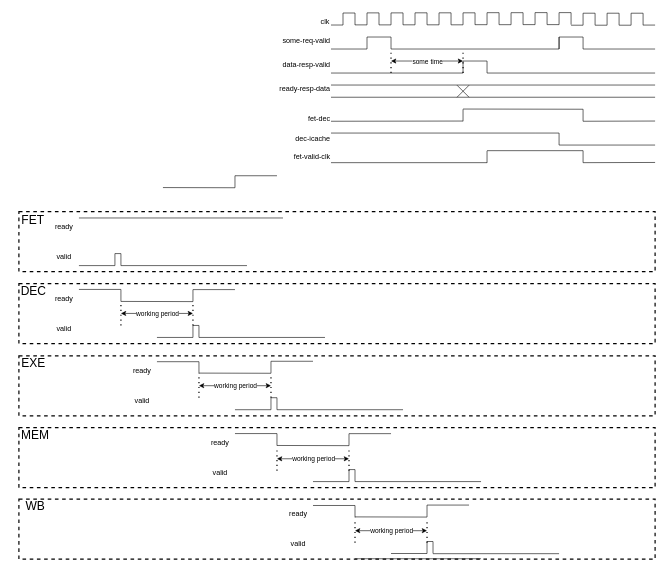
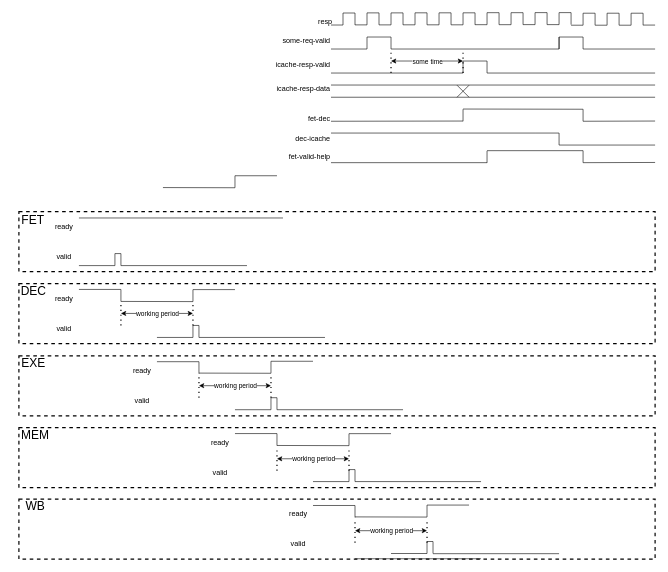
node "clk": label "clk" -> "resp"
node "data-resp-valid": label "data-resp-valid" -> "icache-resp-valid"
node "ready-resp-data": label "ready-resp-data" -> "icache-resp-data"
node "fet-valid-clk": label "fet-valid-clk" -> "fet-valid-help"
